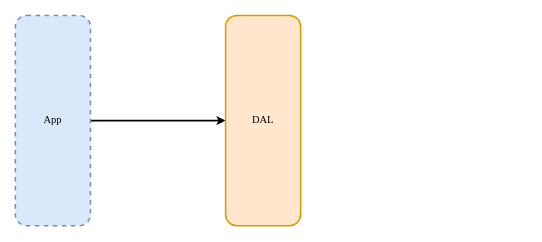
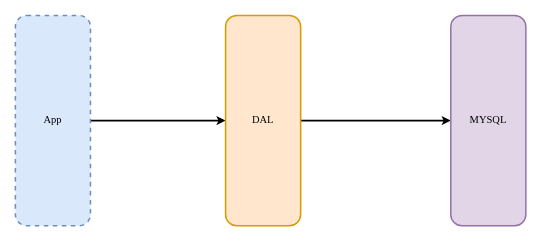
edge "DAL" -> "MYSQL": added
node "MYSQL": added
